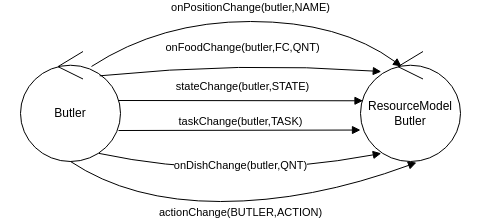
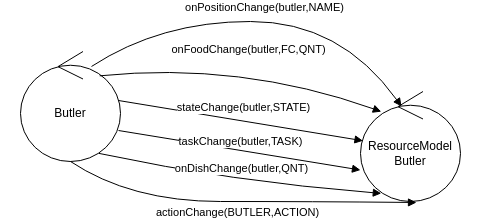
node "ResourceModel Butler": moved (411, 107) -> (411, 147)
